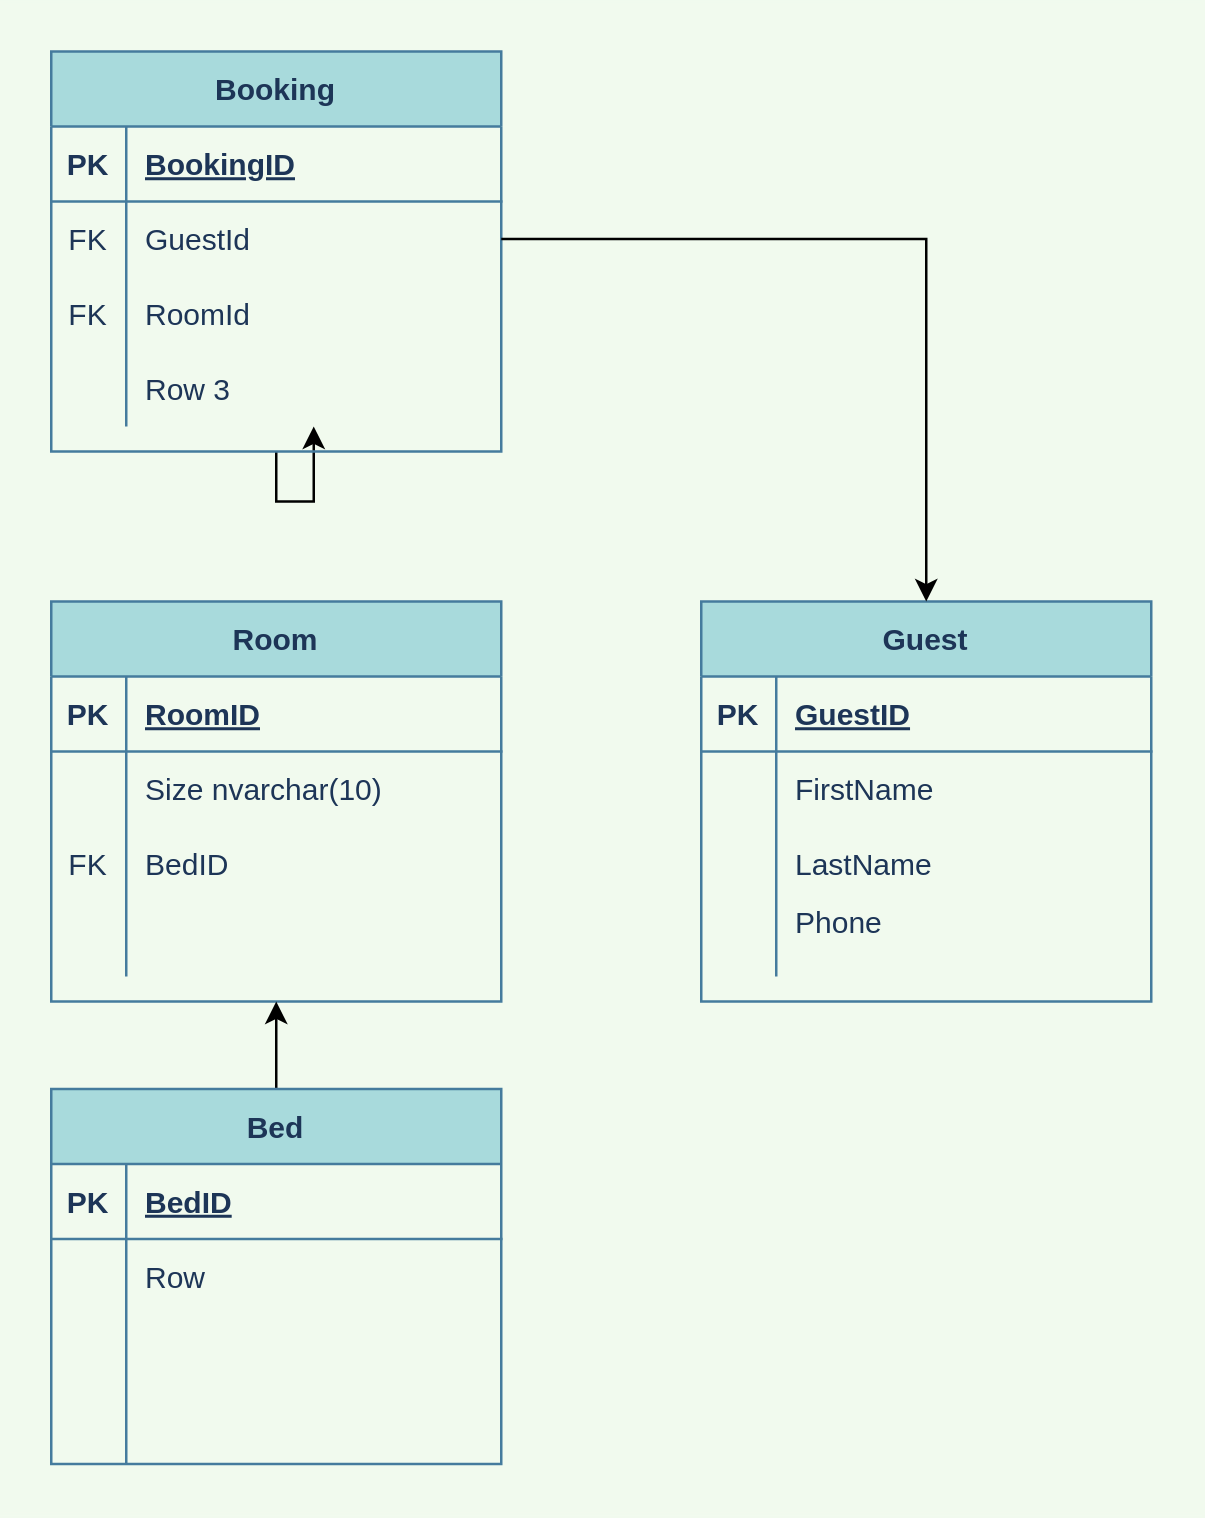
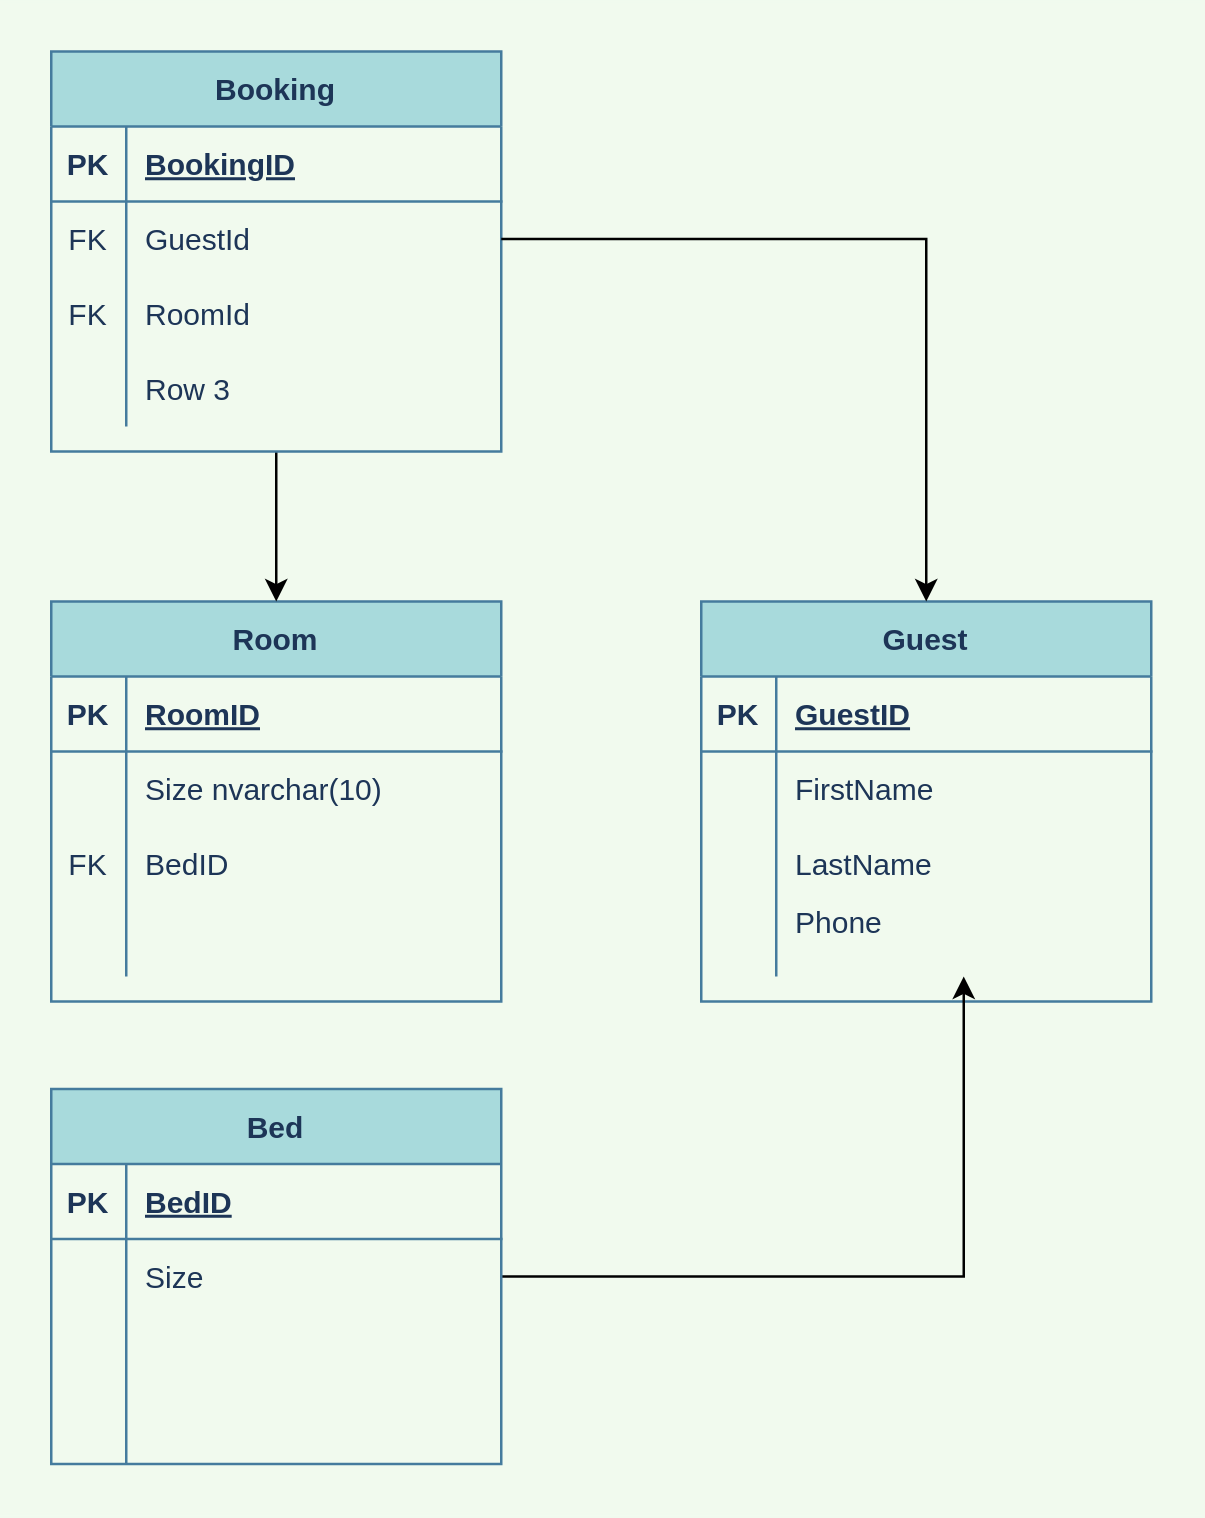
edge "Booking" -> "Row 3": now "Booking" -> "Room"
edge "Bed" -> "Room": now "Bed" -> "Phone"
node "Row": label "Row" -> "Size"
